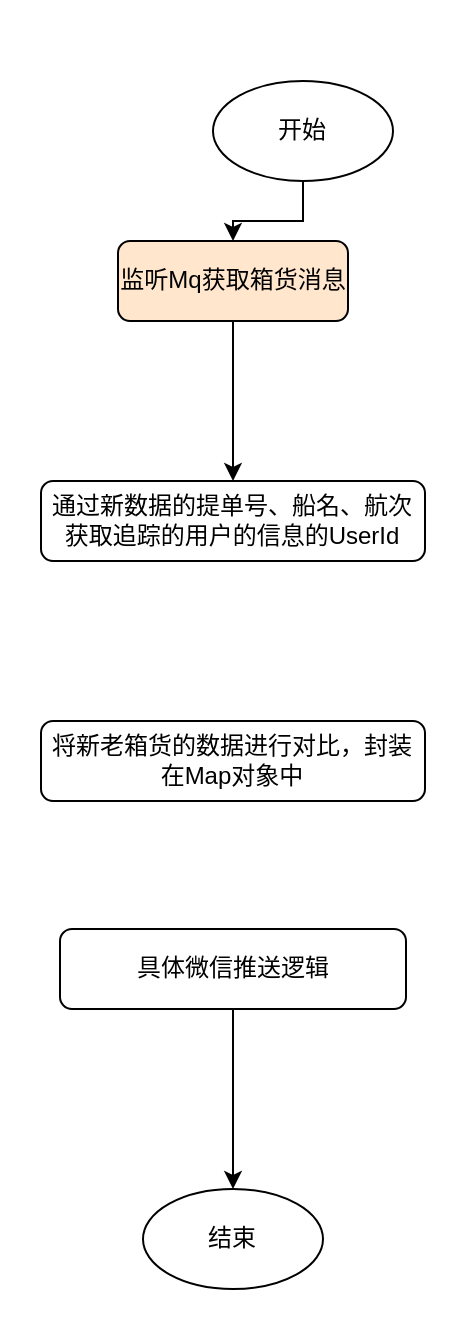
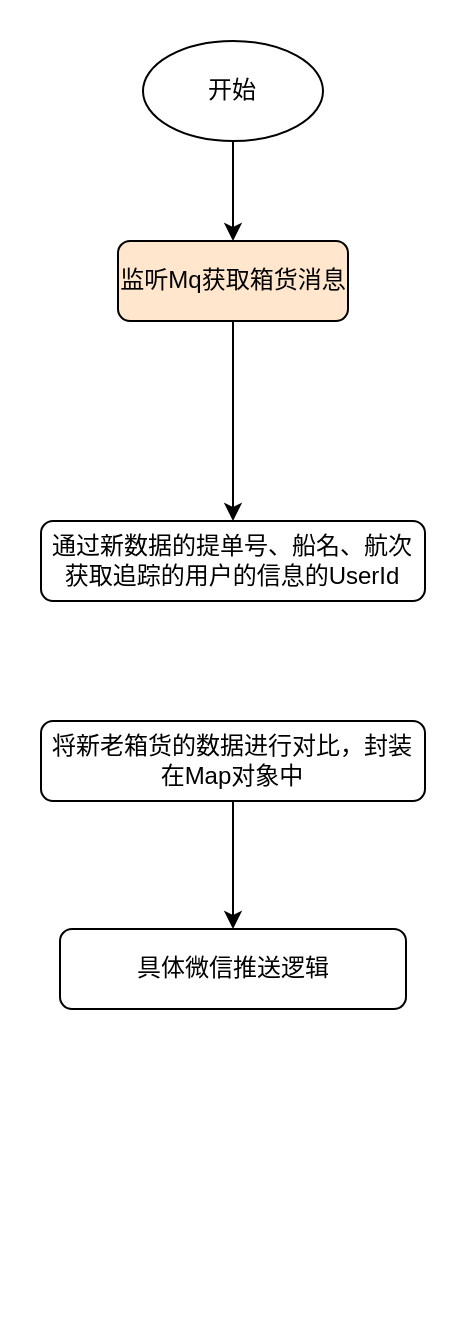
node "开始": moved (303, 131) -> (233, 91)
node "通过新数据的提单号、船名、航次获取追踪的用户的信息的UserId": moved (233, 521) -> (233, 561)
edge "将新老箱货的数据进行对比，封装在Map对象中" -> "具体微信推送逻辑": added
edge "具体微信推送逻辑" -> "结束": removed
node "结束": removed
